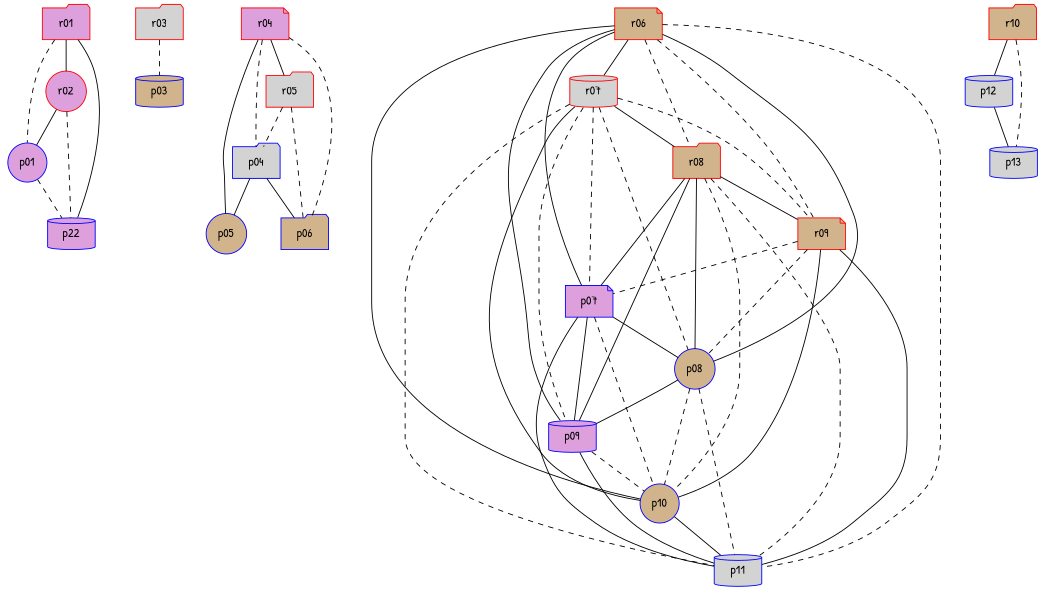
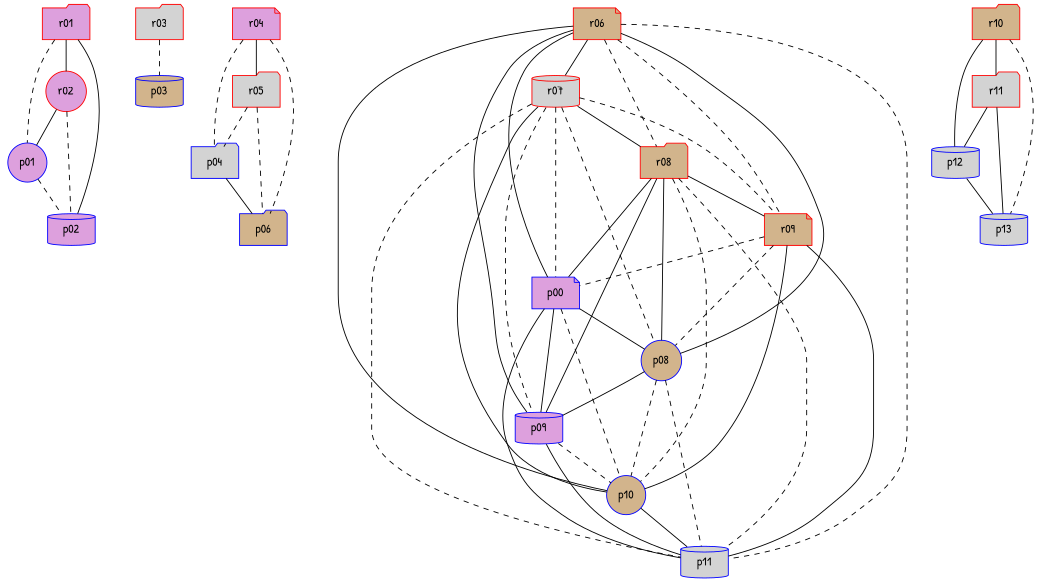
node "r11": added
node "p22": label "p22" -> "p02"
node "p05": removed
node "p07": label "p07" -> "p00"
